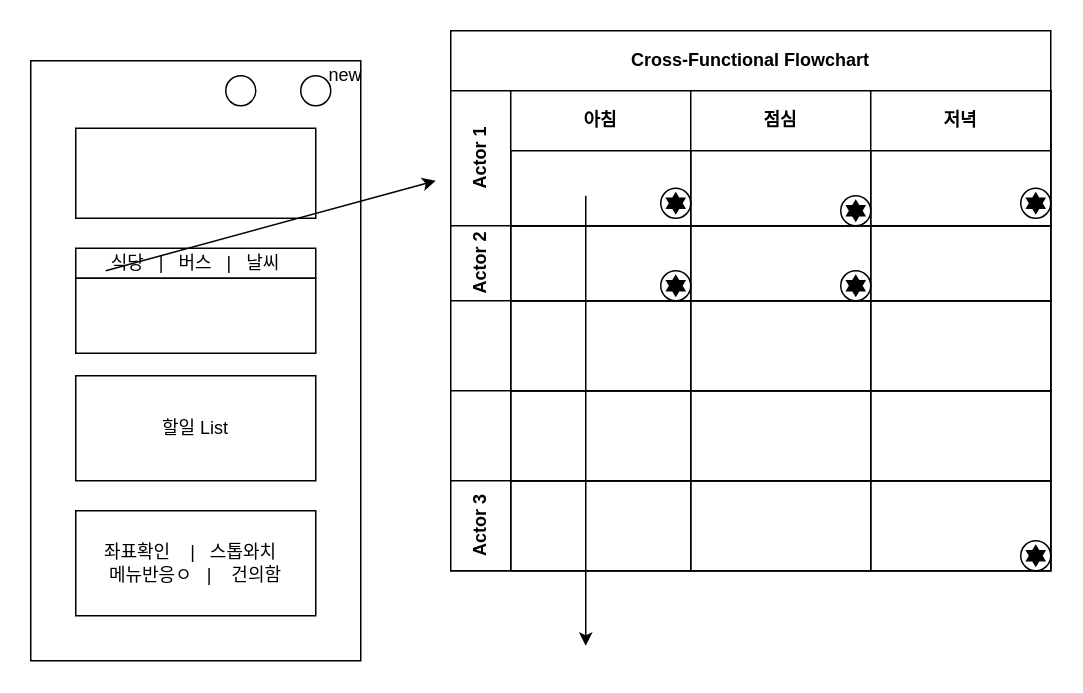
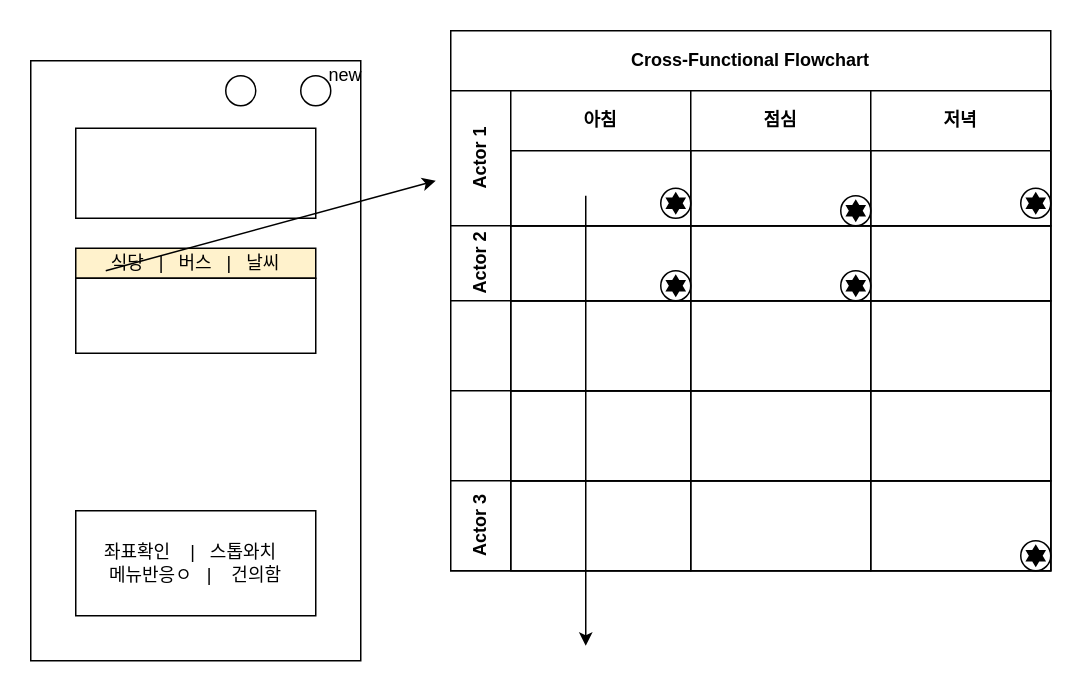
node "식당 | 버스 | 날씨": fillcolor #ffffff -> #fff2cc
node "할일 List": removed
